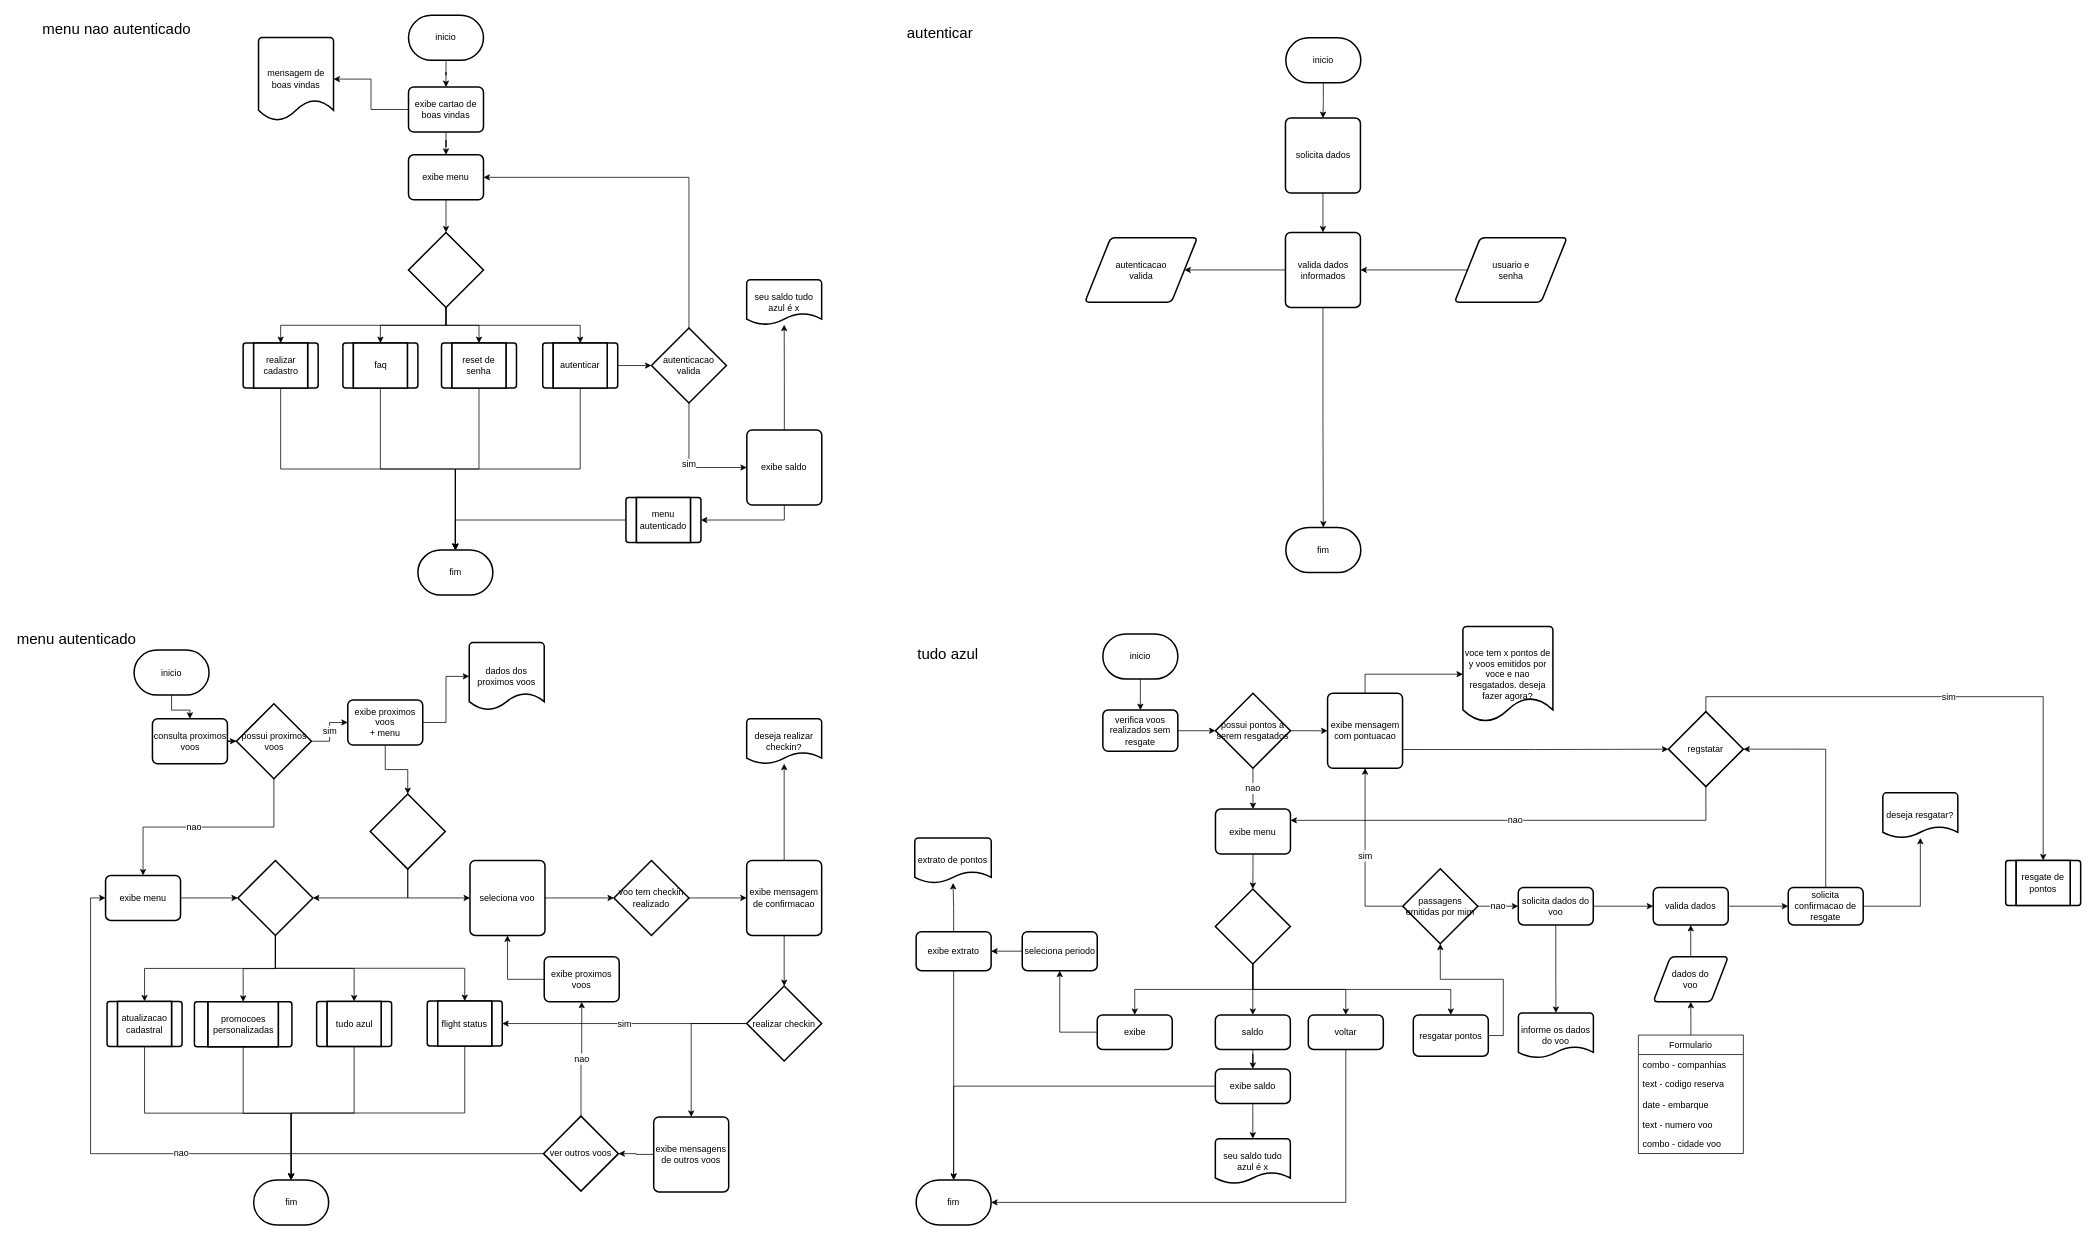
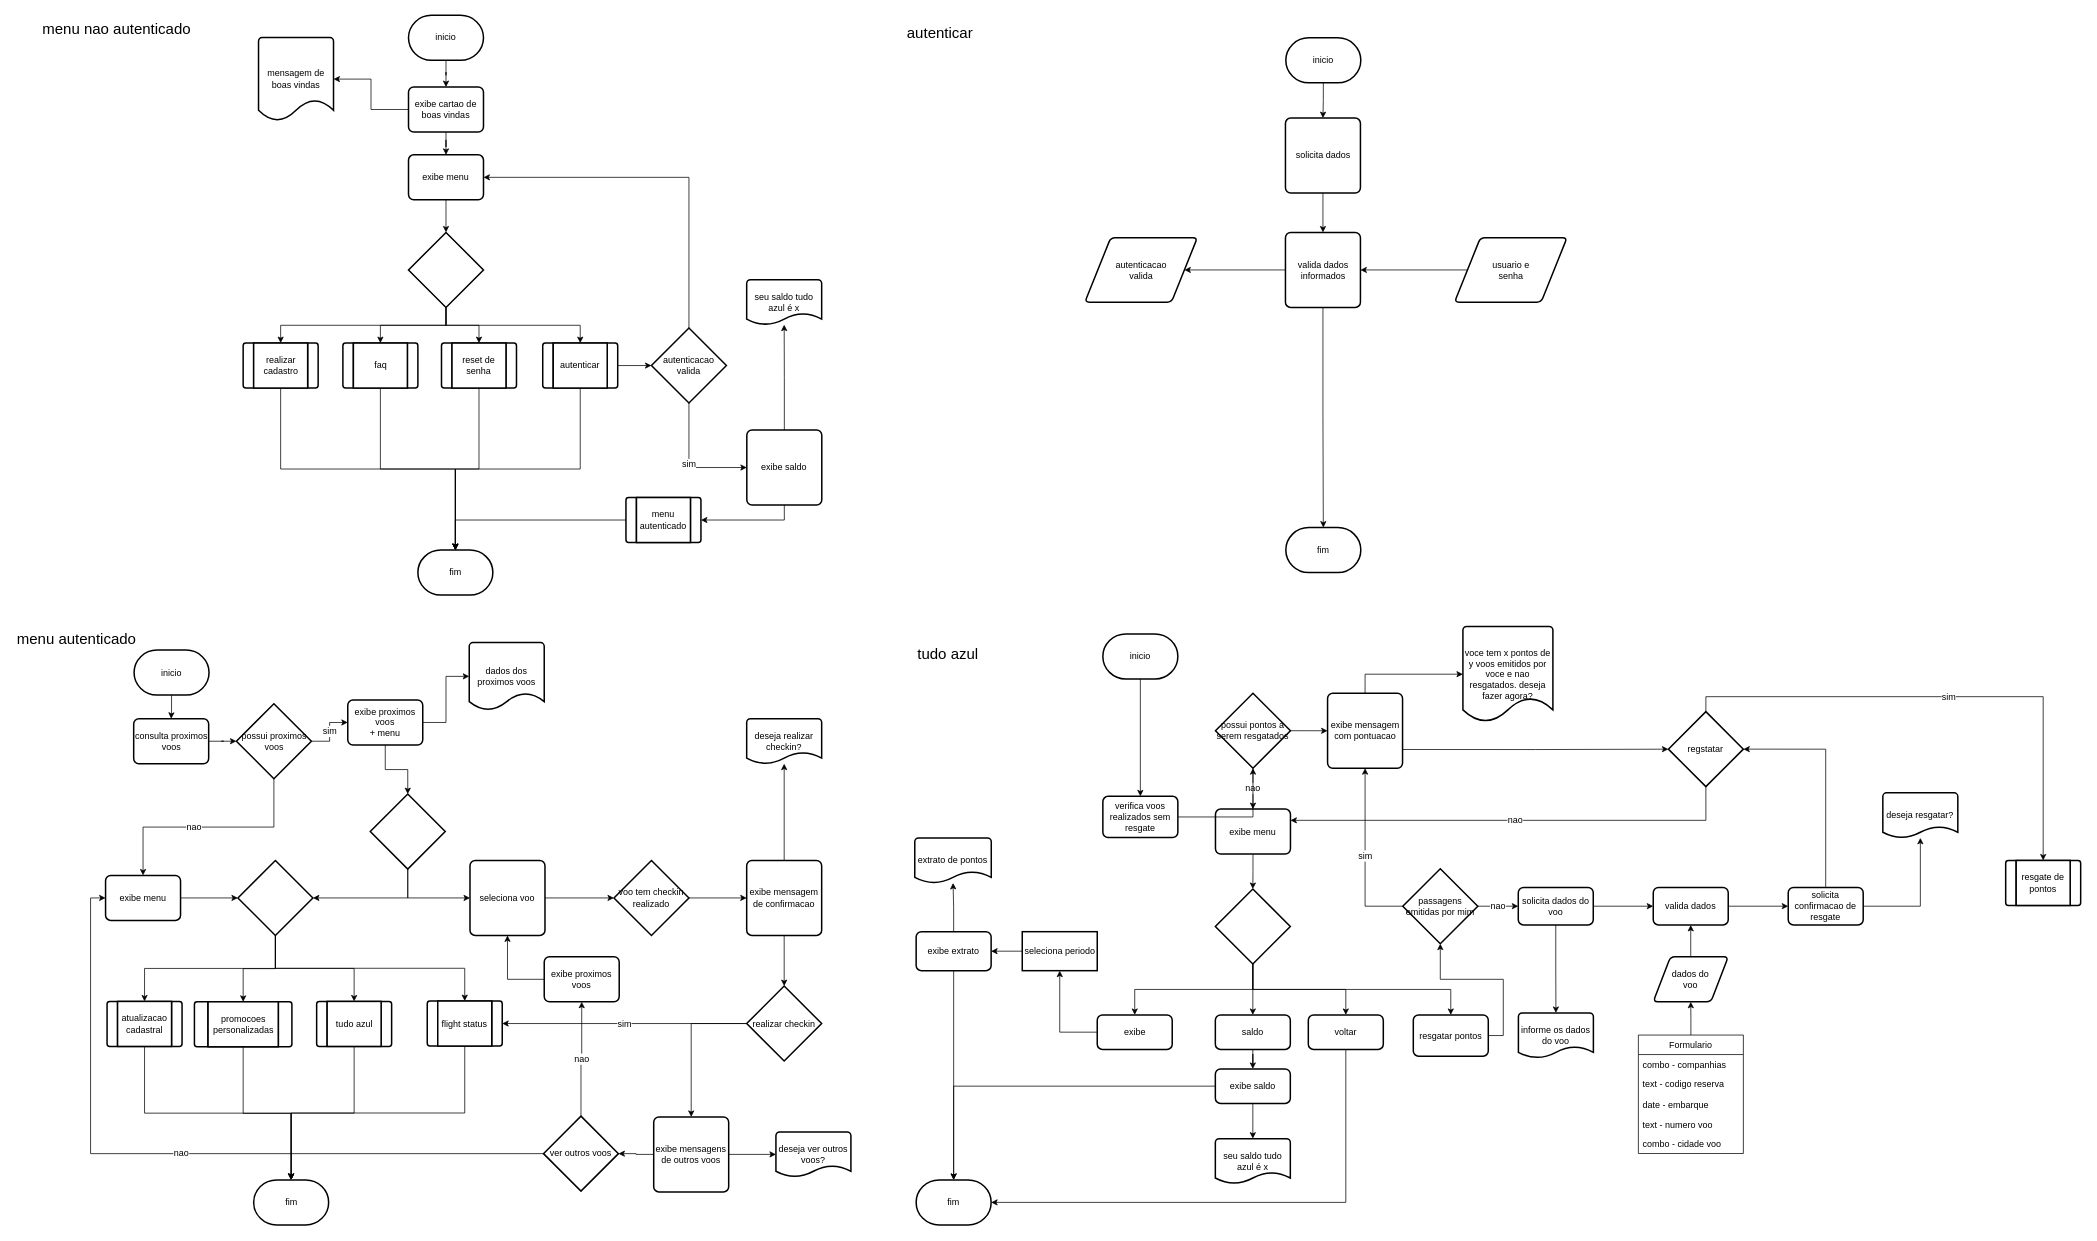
node "verifica voos realizados sem resgate": moved (1140, 731) -> (1140, 817)
node "consulta proximos voos": moved (190, 741) -> (171, 741)
node "seleciona periodo": shape rounded rectangle -> rectangle
edge "exibe mensagens de outros voos" -> "deseja ver outros voos?": added
node "deseja ver outros voos?": added
